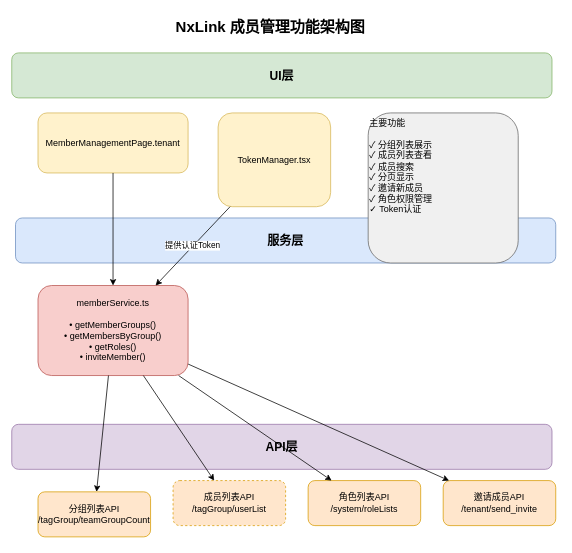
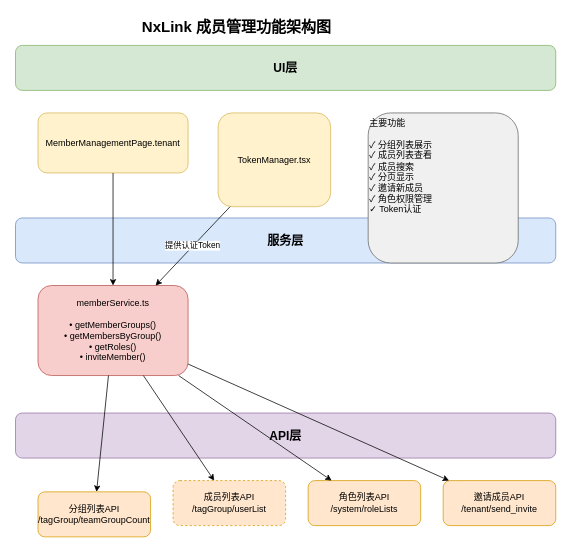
node "NxLink 成员管理功能架构图": moved (270, 27) -> (237, 27)
node "UI层": moved (282, 75) -> (285, 68)
node "API层": moved (282, 447) -> (285, 435)
